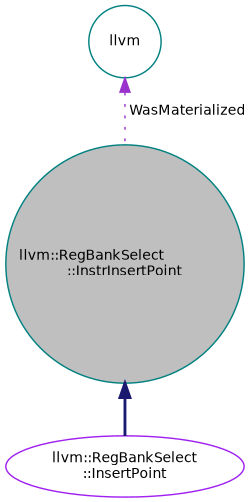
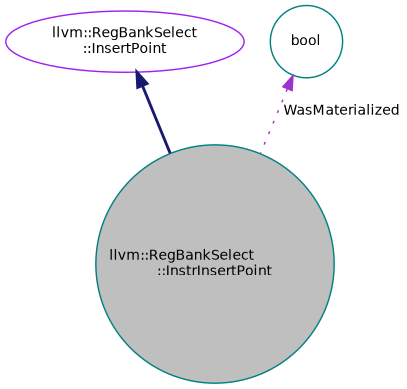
node "llvm": label "llvm" -> "bool"
edge "llvm::RegBankSelect ::InsertPoint" -> "llvm::RegBankSelect ::InstrInsertPoint": reversed
